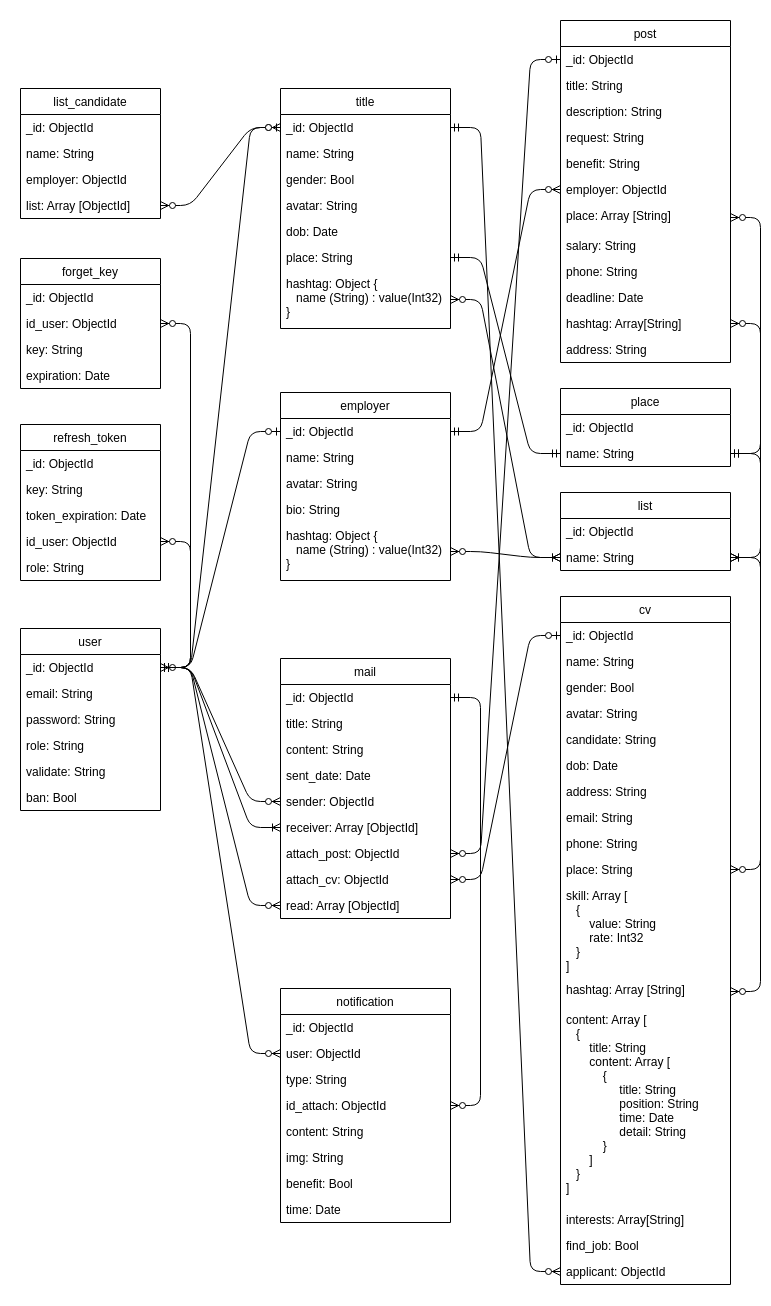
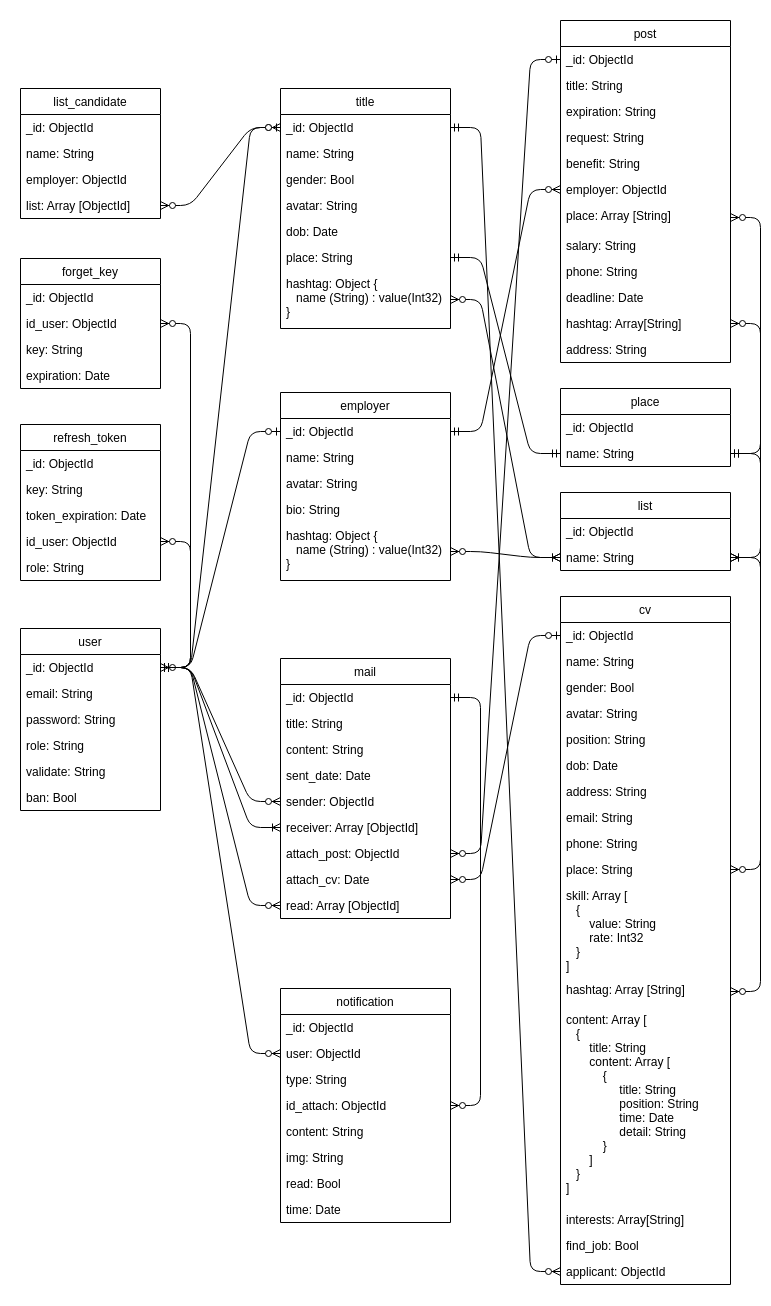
node "description: String": label "description: String" -> "expiration: String"
node "candidate: String": label "candidate: String" -> "position: String"
node "attach_cv: ObjectId": label "attach_cv: ObjectId" -> "attach_cv: Date"
node "benefit: Bool": label "benefit: Bool" -> "read: Bool"
